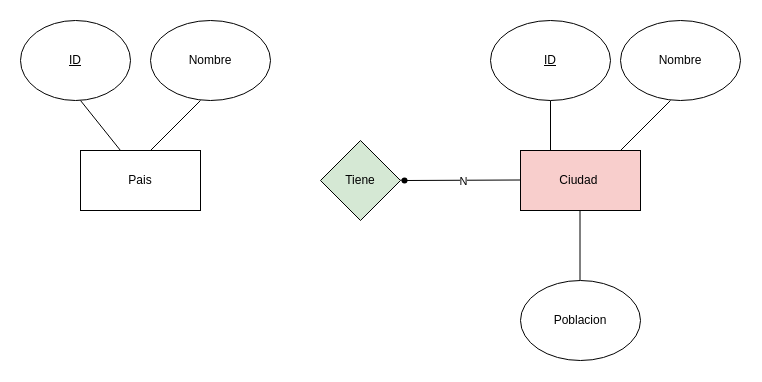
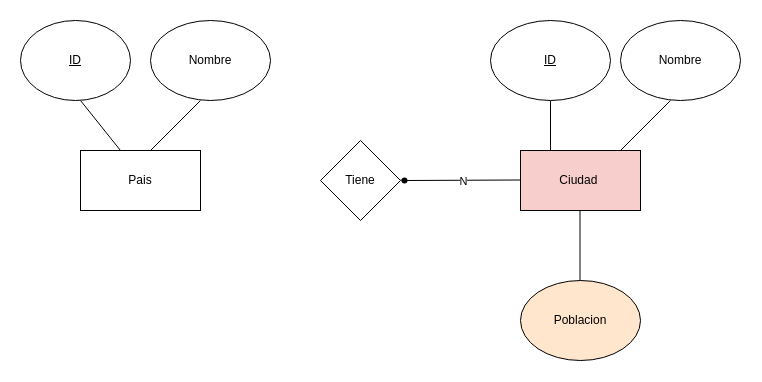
node "Tiene": fillcolor #d5e8d4 -> #ffffff
node "Poblacion": fillcolor #ffffff -> #ffe6cc
